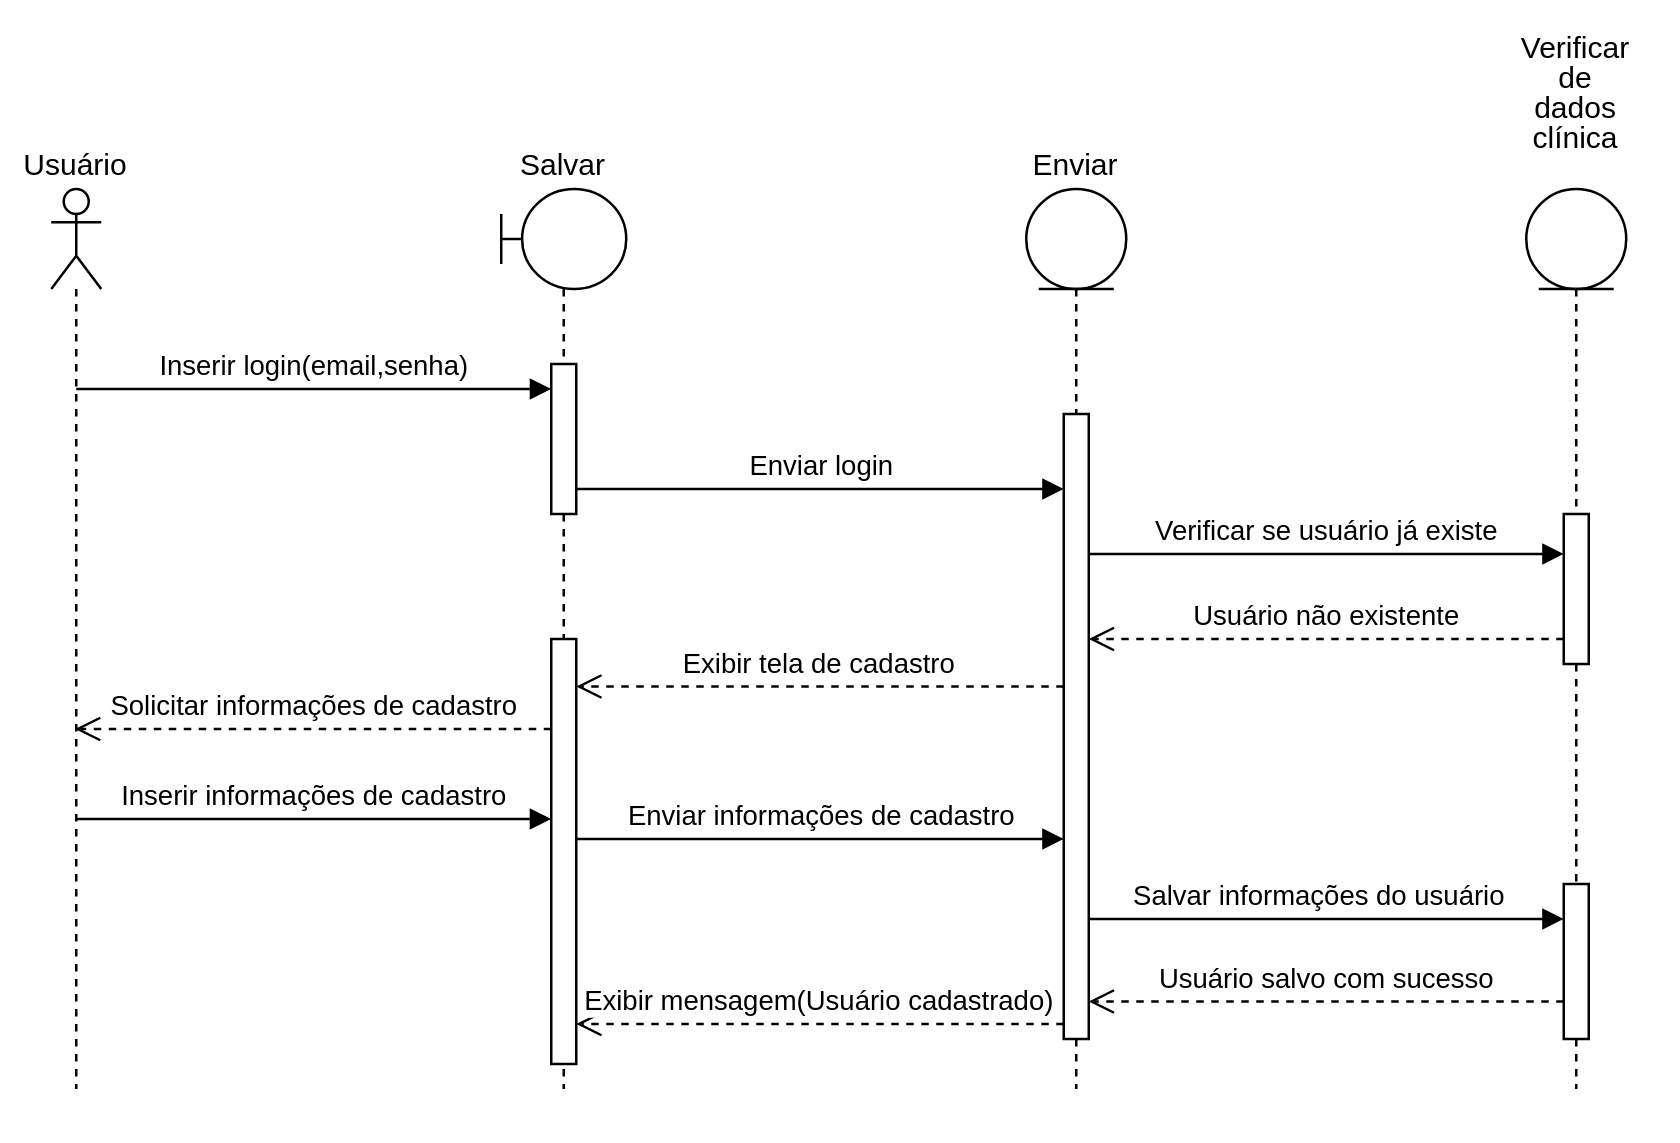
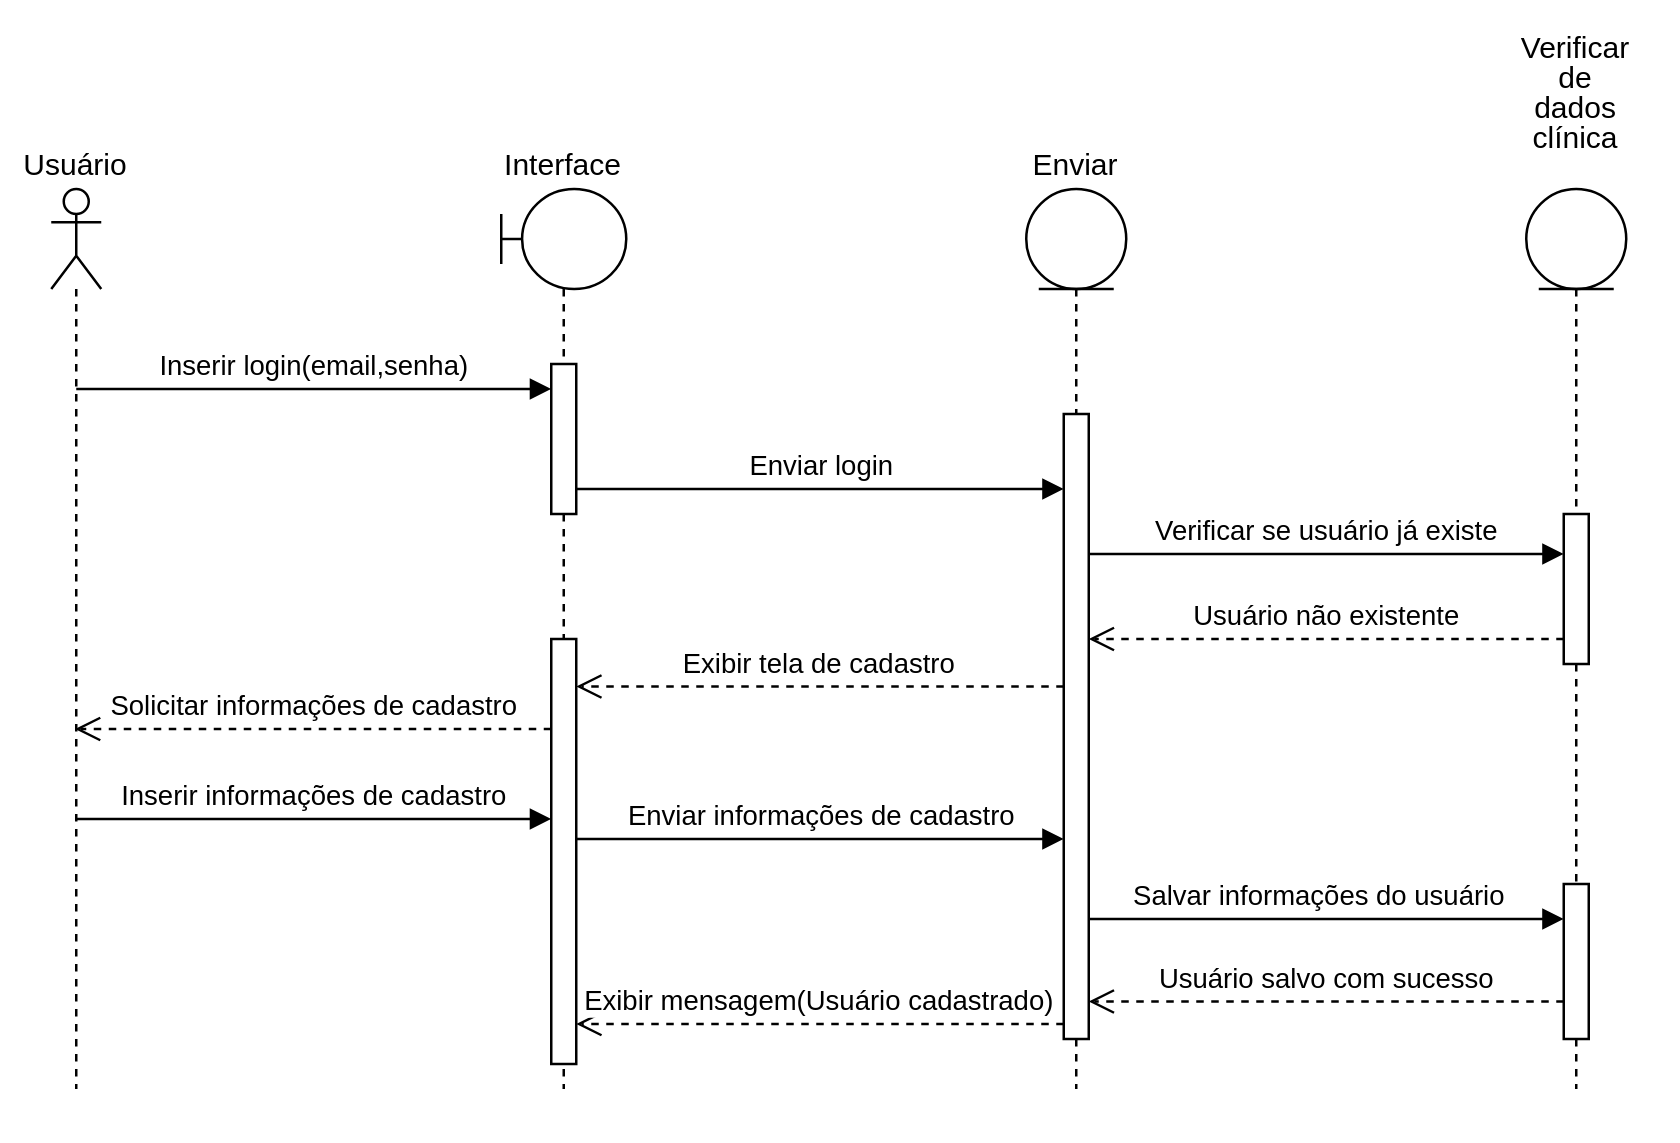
node "Salvar": label "Salvar" -> "Interface"
